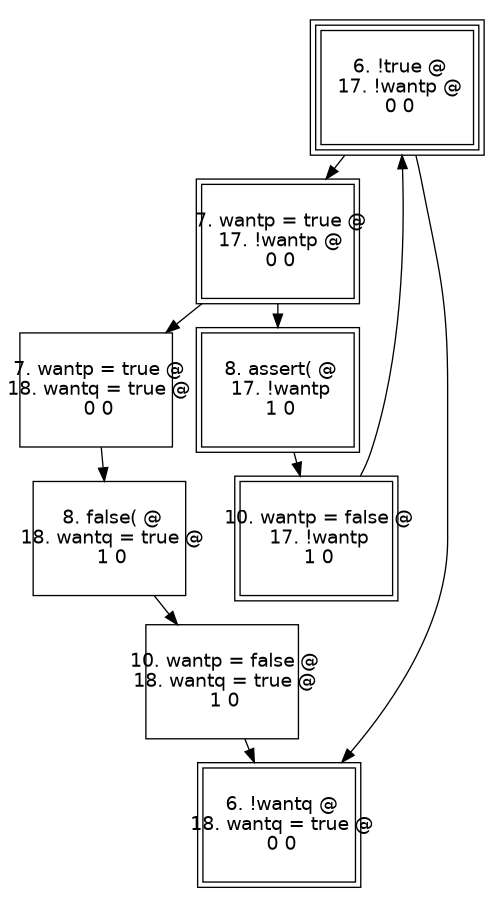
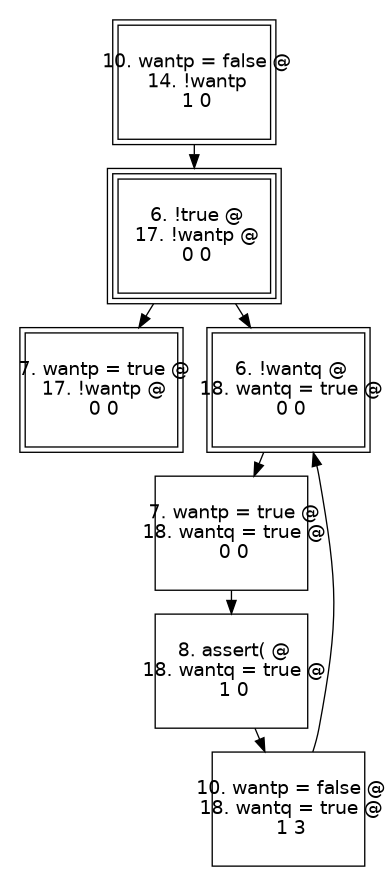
edge "7. wantp = true @ 17. !wantp @ 0 0" -> "7. wantp = true @ 18. wantq = true @ 0 0": now "6. !wantq @ 18. wantq = true @ 0 0" -> "7. wantp = true @ 18. wantq = true @ 0 0"
node "8. assert( @ 17. !wantp 1 0": removed
node "8. false( @ 18. wantq = true @ 1 0": label "8. false( @ 18. wantq = true @ 1 0" -> "8. assert( @ 18. wantq = true @ 1 0"
node "10. wantp = false @ 17. !wantp 1 0": label "10. wantp = false @ 17. !wantp 1 0" -> "10. wantp = false @ 14. !wantp 1 0"
node "10. wantp = false @ 18. wantq = true @ 1 0": label "10. wantp = false @ 18. wantq = true @ 1 0" -> "10. wantp = false @ 18. wantq = true @ 1 3"
